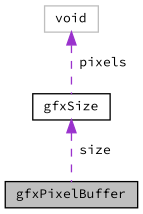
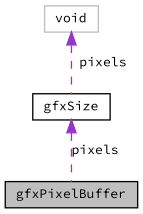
edge "gfxPixelBuffer" -> "gfxSize": label " size" -> " pixels"
